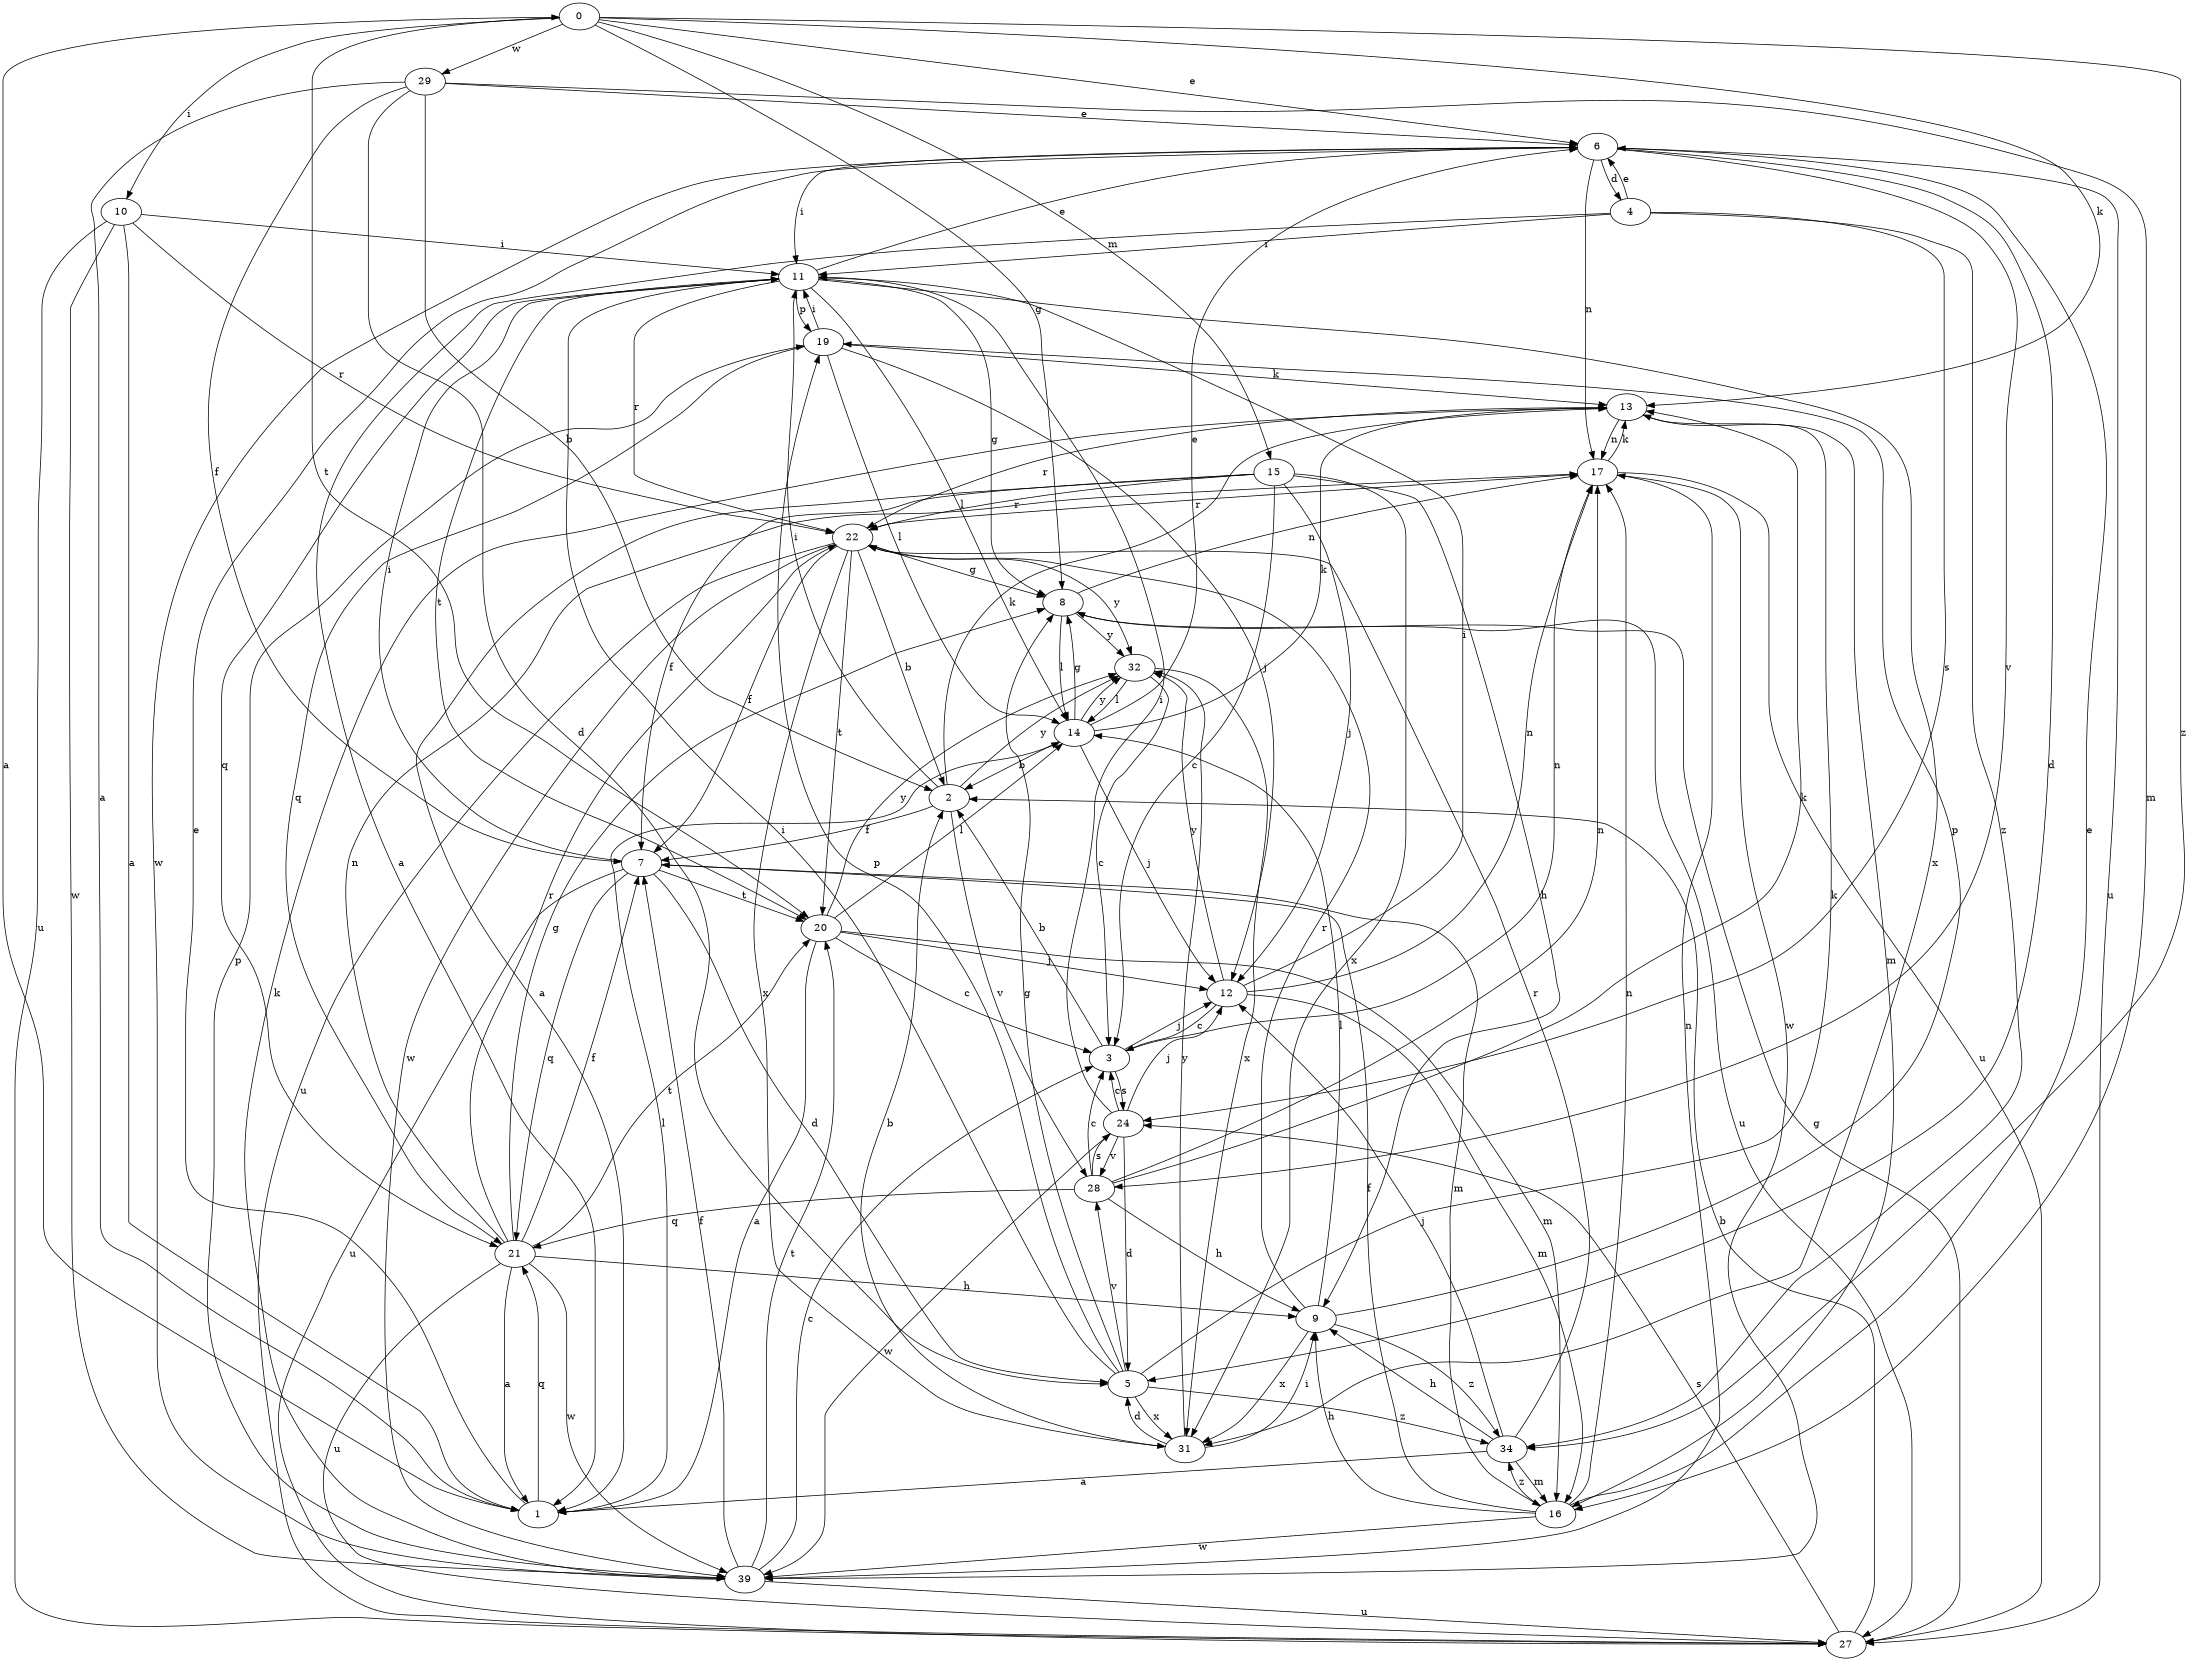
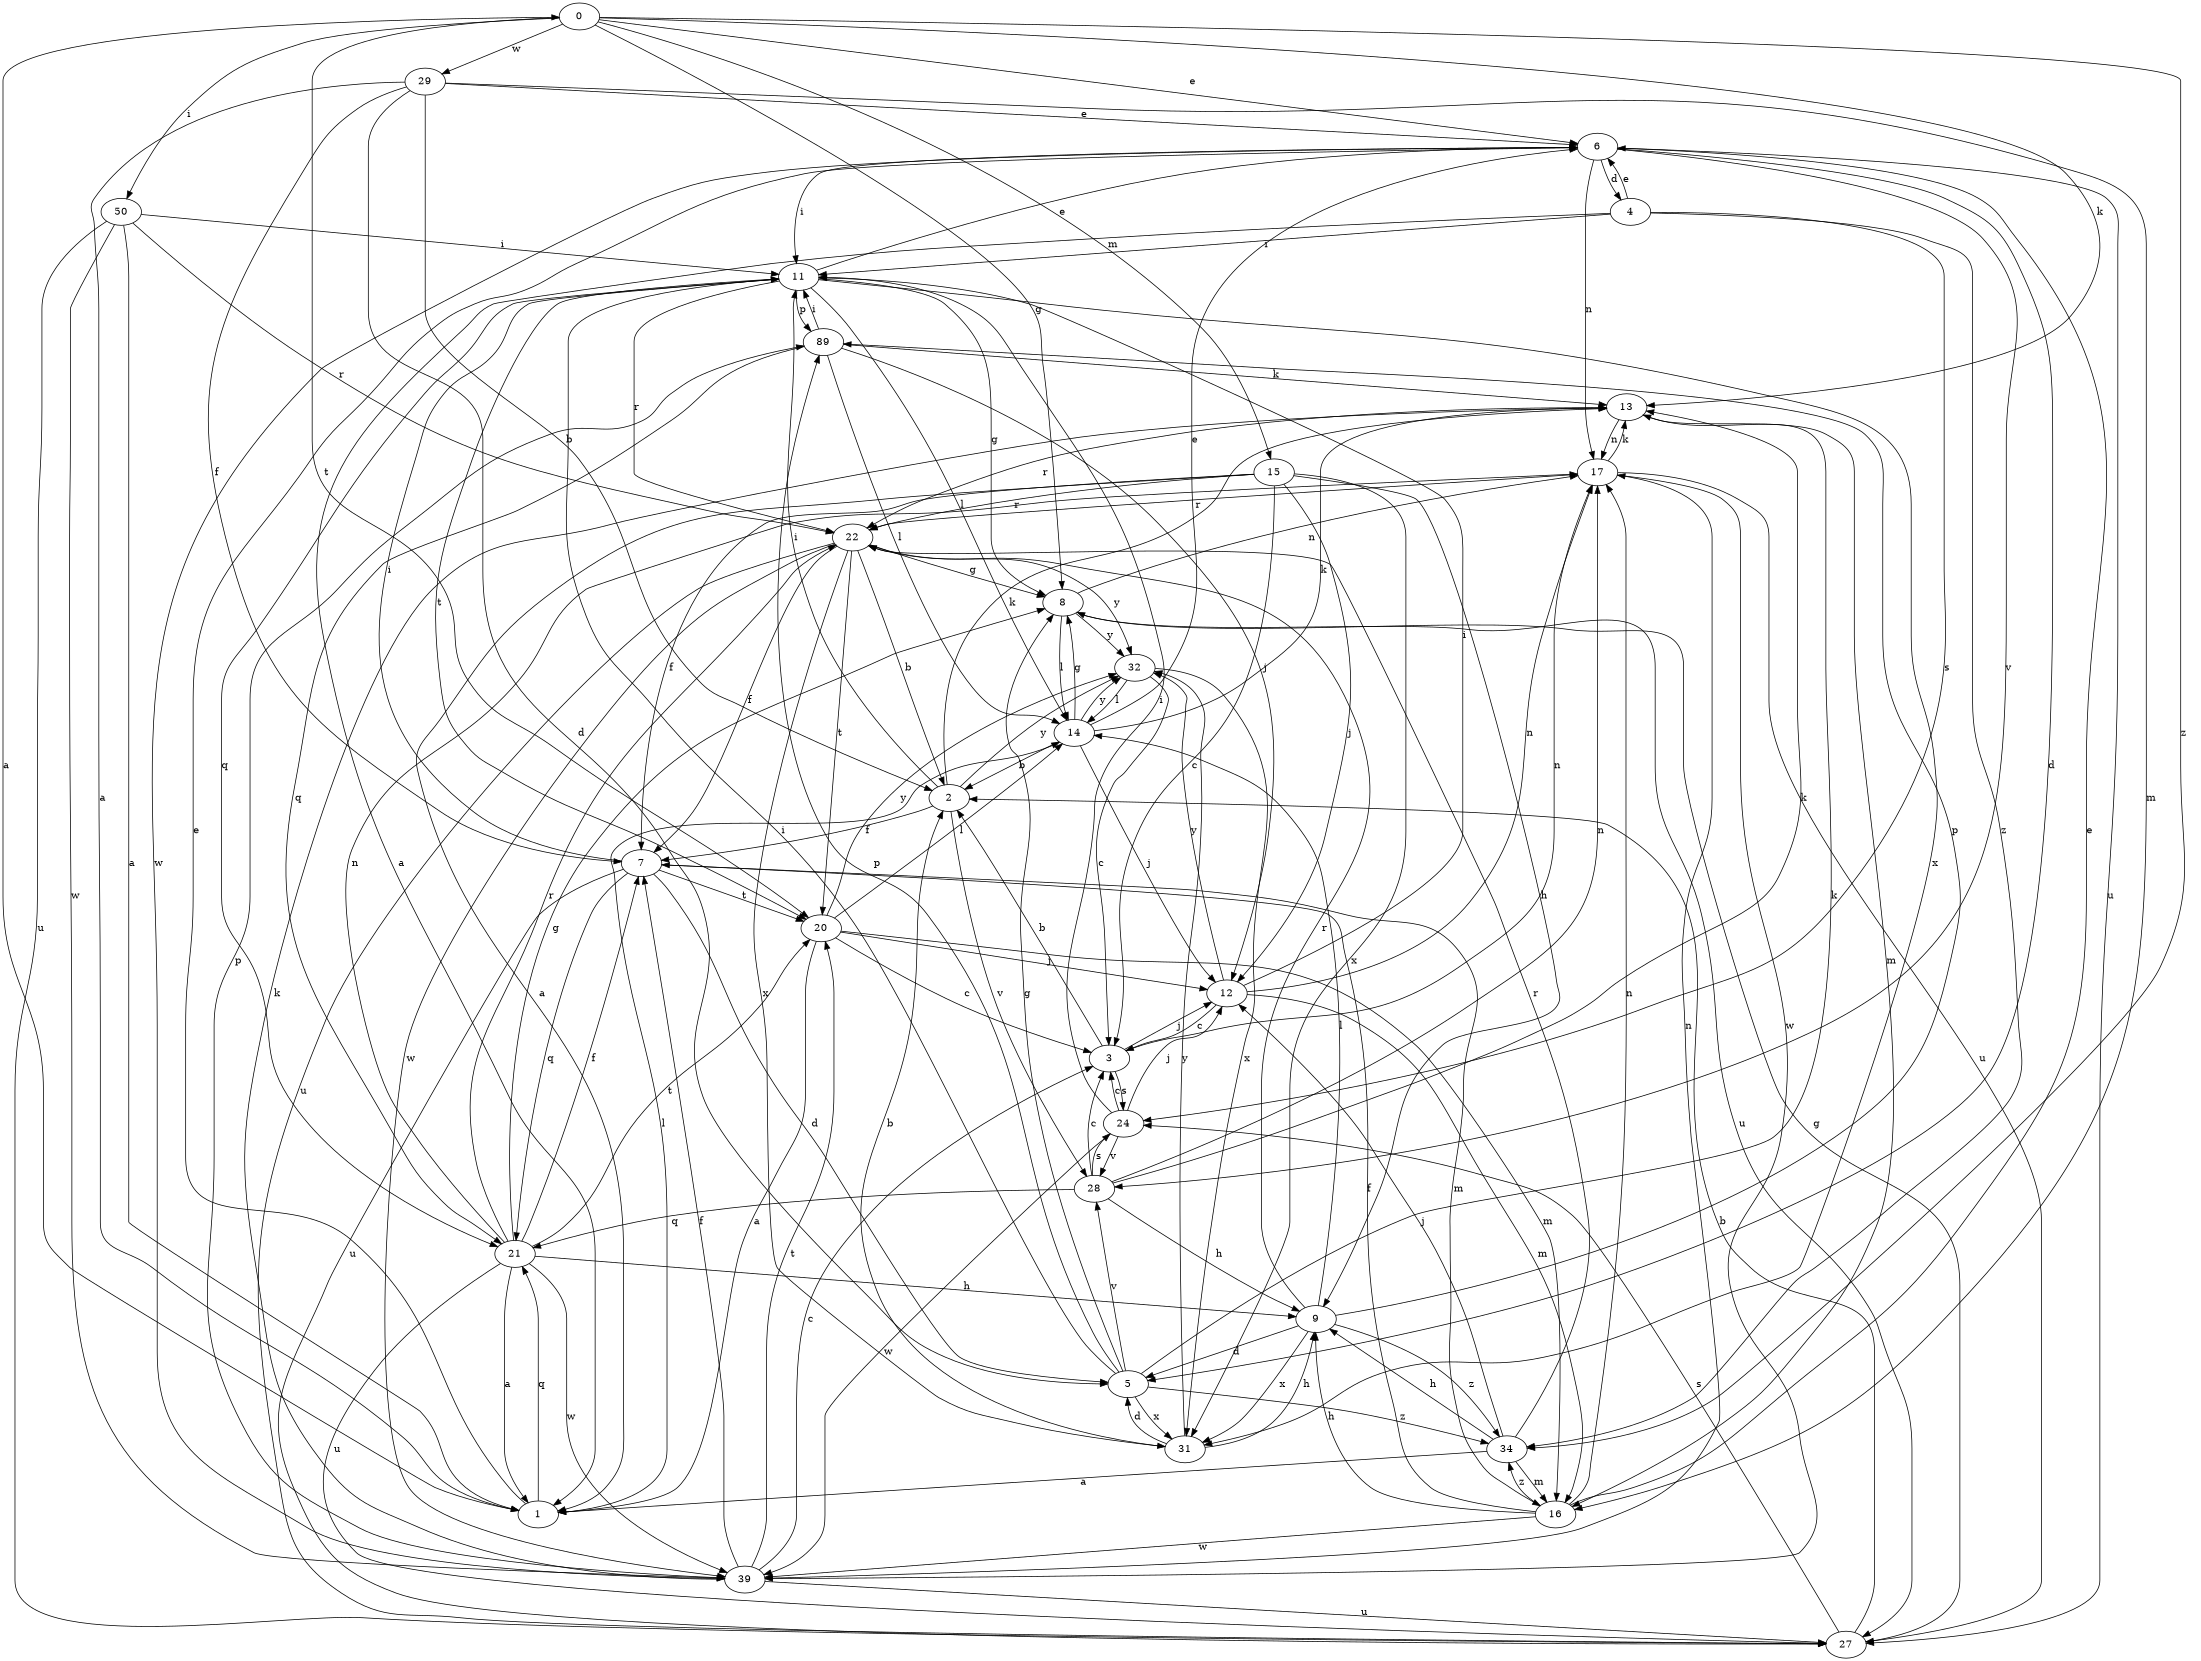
node "10": label "10" -> "50"
node "19": label "19" -> "89"
edge "24" -> "5": now "9" -> "5"
edge "31" -> "9": label "i" -> "h"
